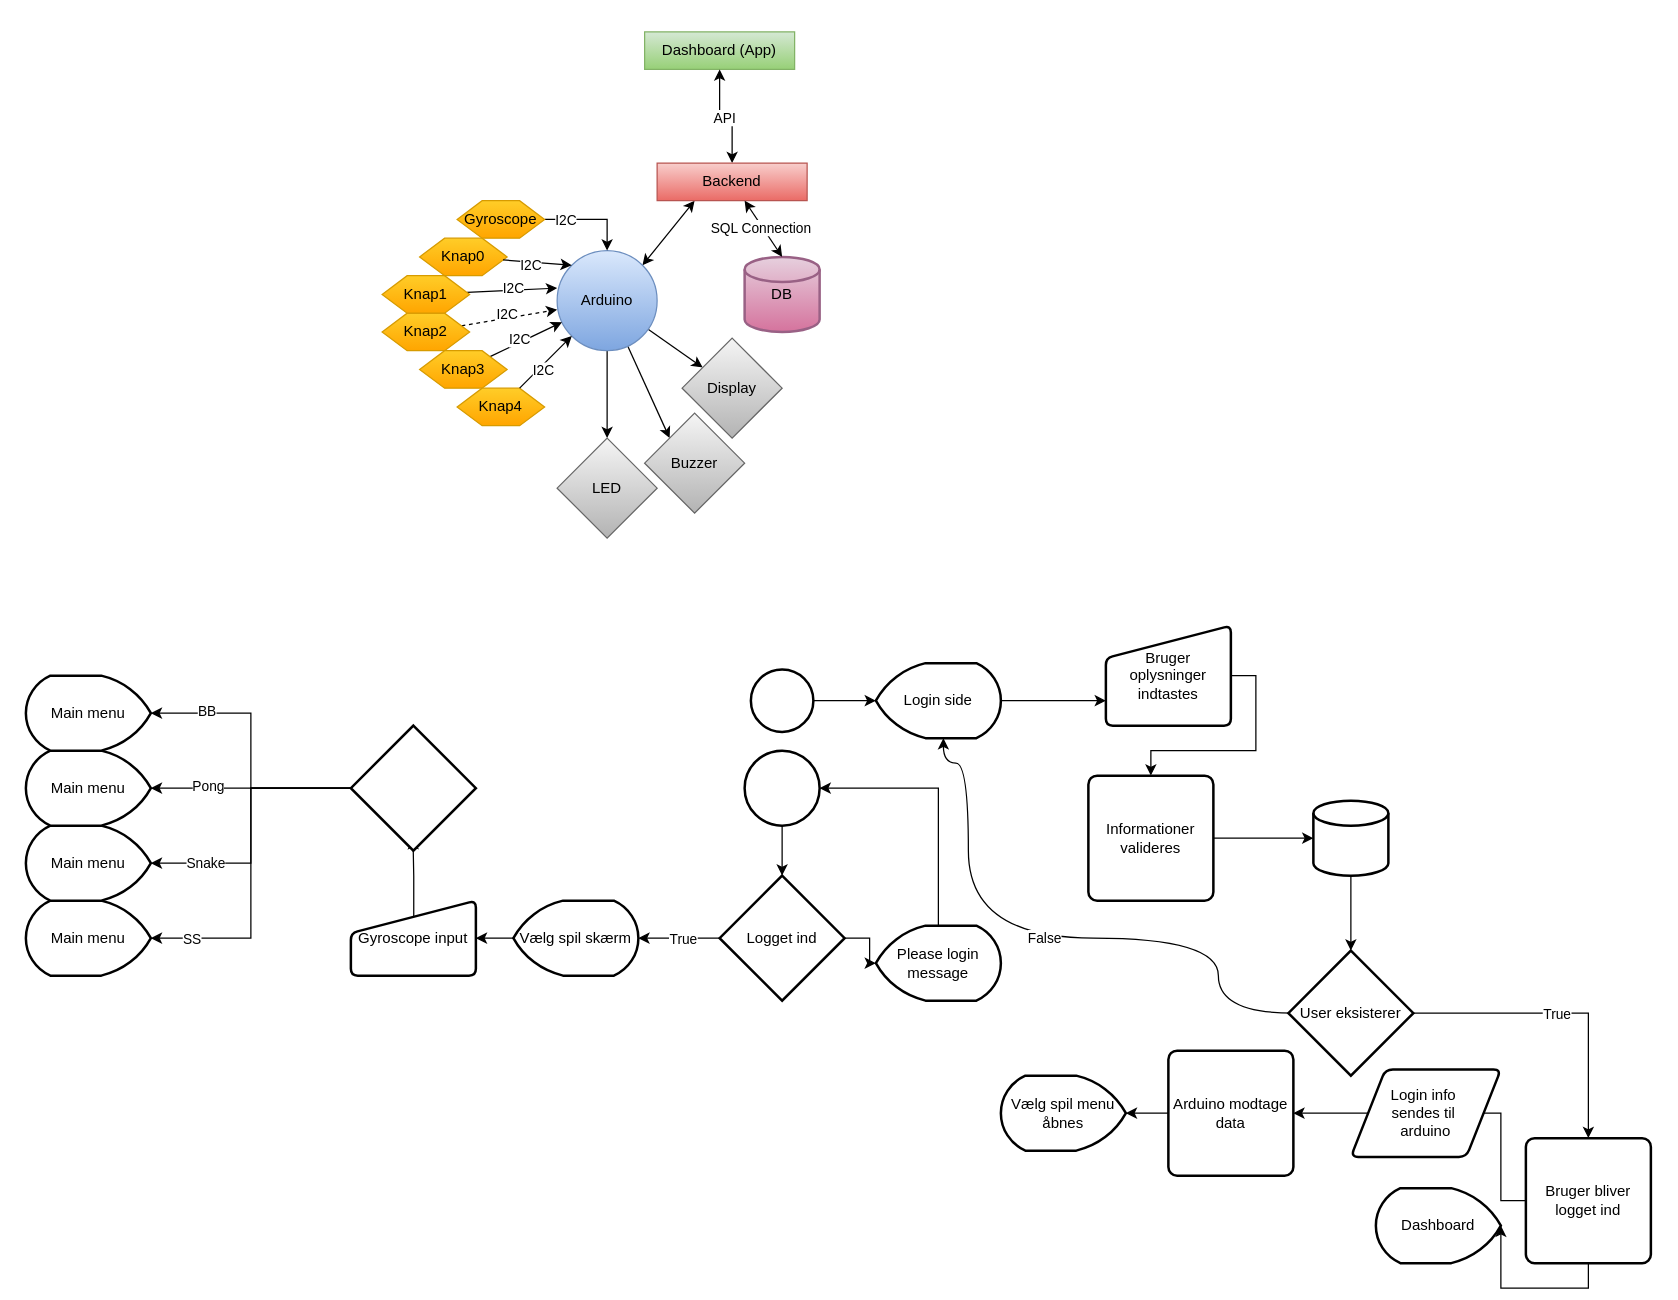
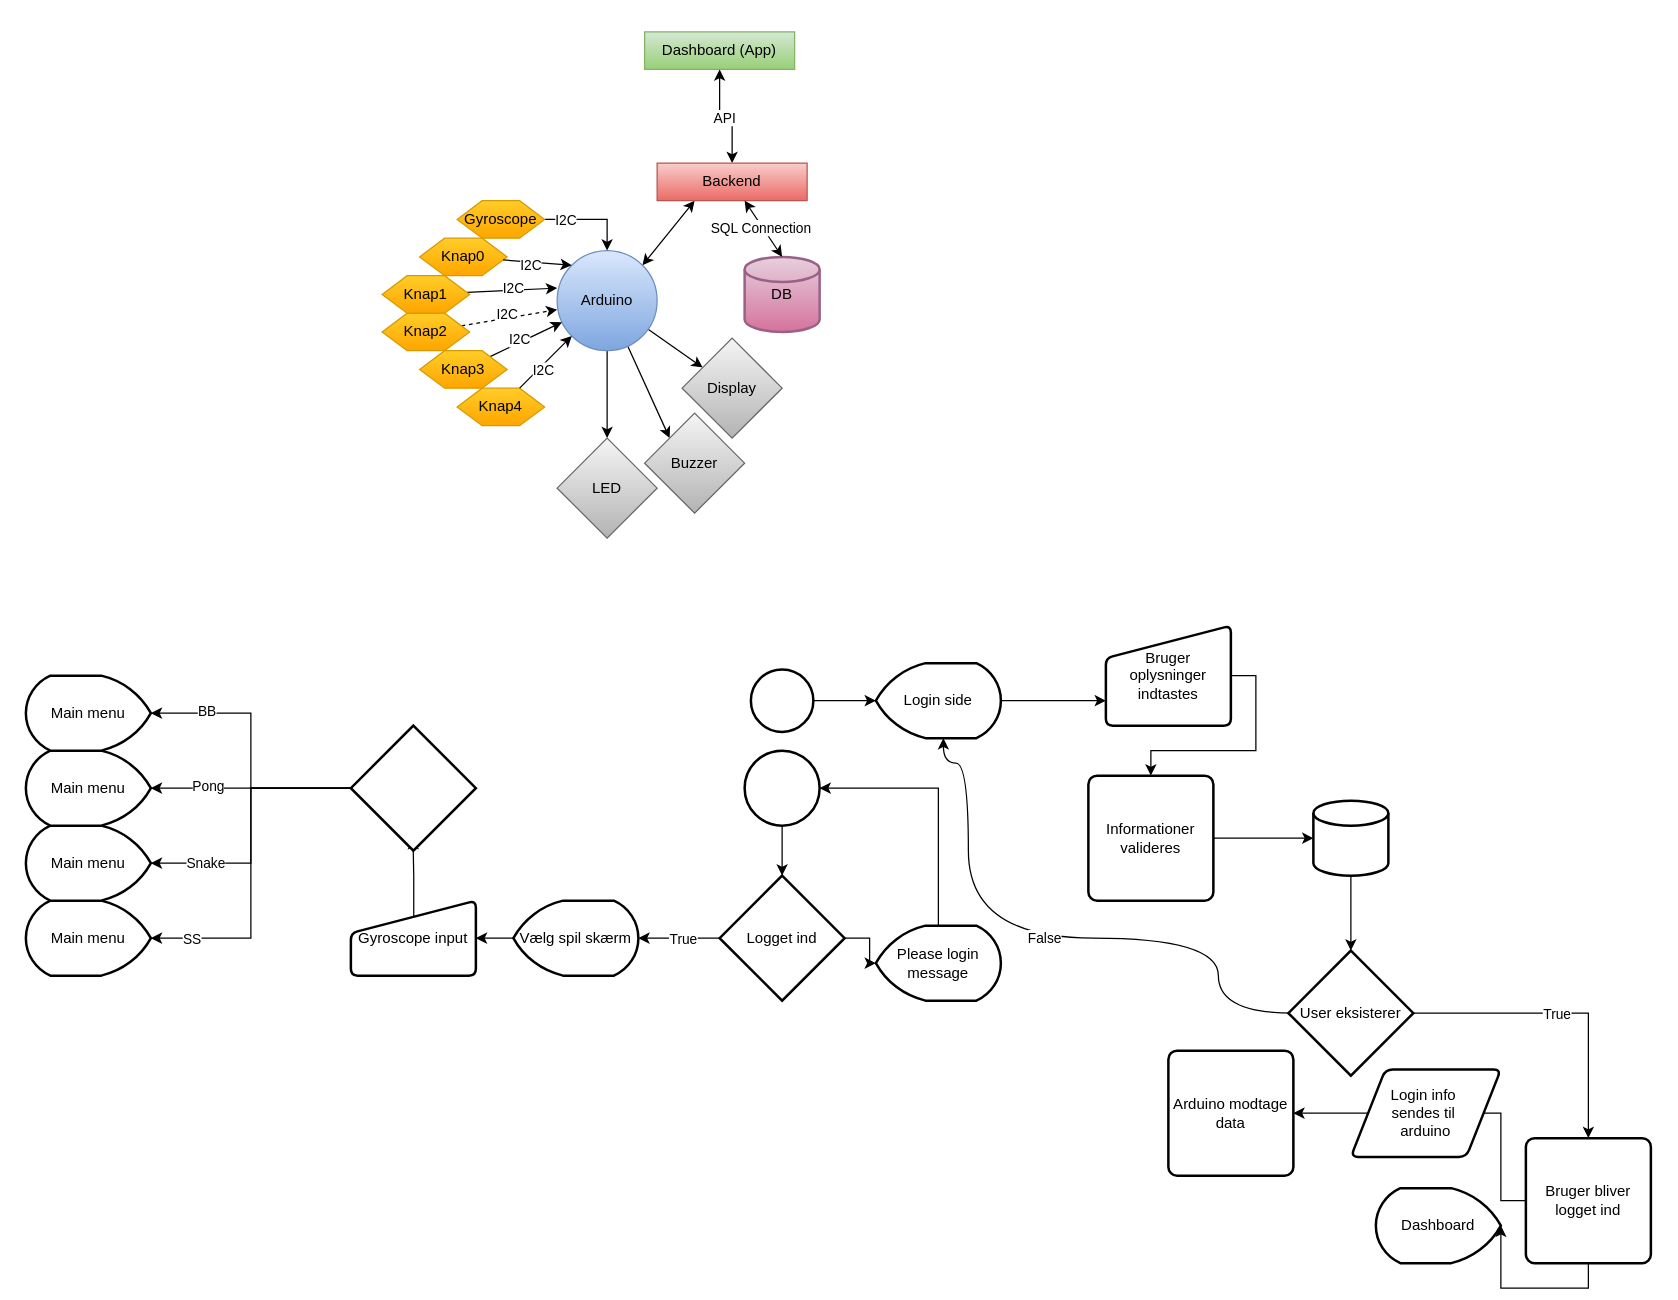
node "Vælg spil menu åbnes": removed
edge "Arduino modtage data" -> "Vælg spil menu åbnes": removed
